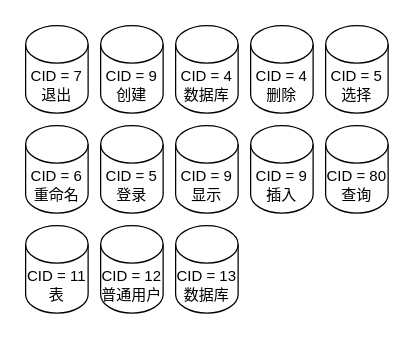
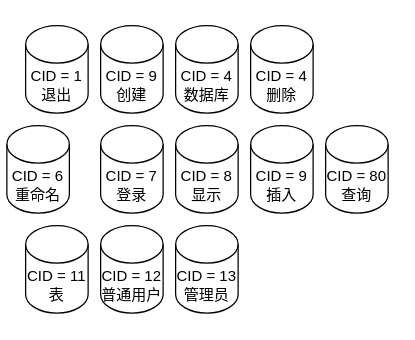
node "CID = 5 选择": removed
node "CID = 7 退出": label "CID = 7 退出" -> "CID = 1 退出"
node "CID = 6 重命名": moved (57, 169) -> (38, 169)
node "CID = 5 登录": label "CID = 5 登录" -> "CID = 7 登录"
node "CID = 9 显示": label "CID = 9 显示" -> "CID = 8 显示"
node "CID = 13 数据库": label "CID = 13 数据库" -> "CID = 13 管理员"
